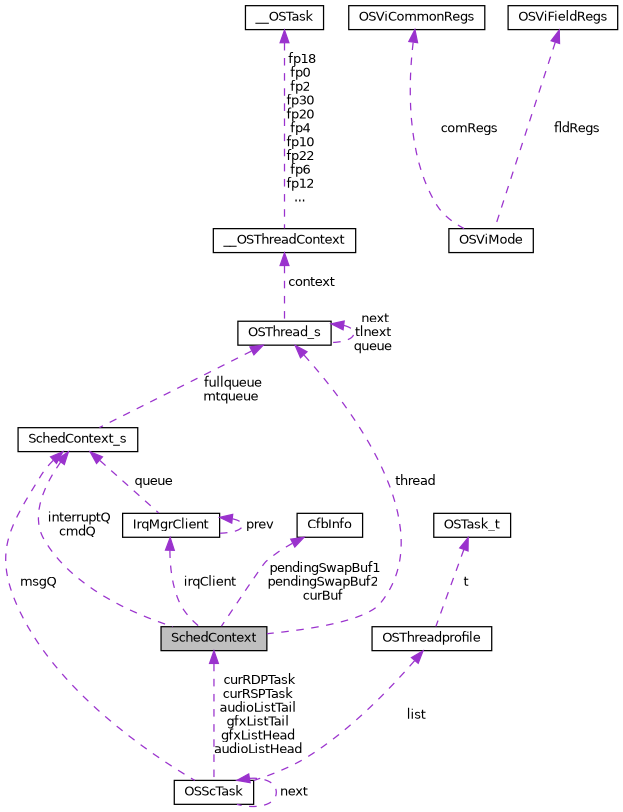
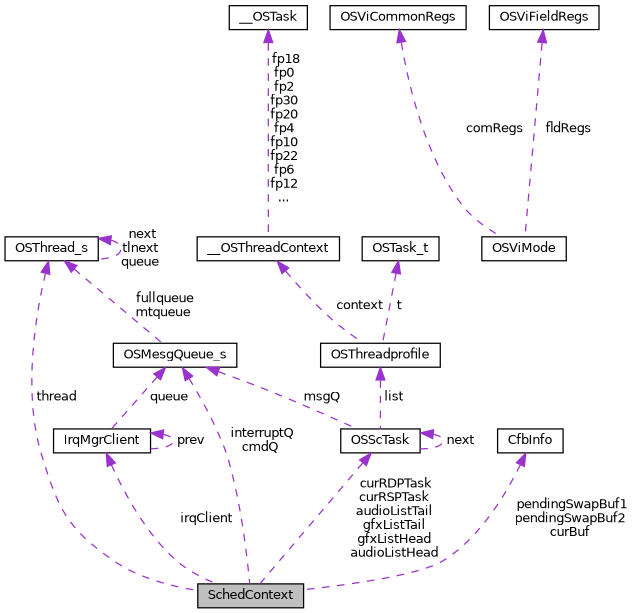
edge "OSThread_s" -> "__OSThreadContext": now "OSThreadprofile" -> "__OSThreadContext"
node "SchedContext_s": label "SchedContext_s" -> "OSMesgQueue_s"
edge "OSScTask" -> "SchedContext": reversed
